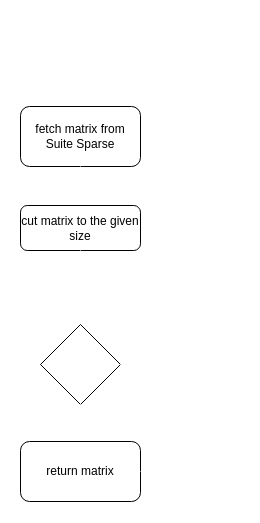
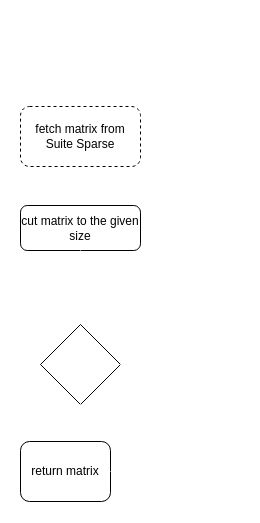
node "fetch matrix from Suite Sparse": style solid -> dashed
edge "fetch matrix from Suite Sparse" -> "cut matrix to the given size": removed
node "return matrix": size 120x60 -> 90x60
